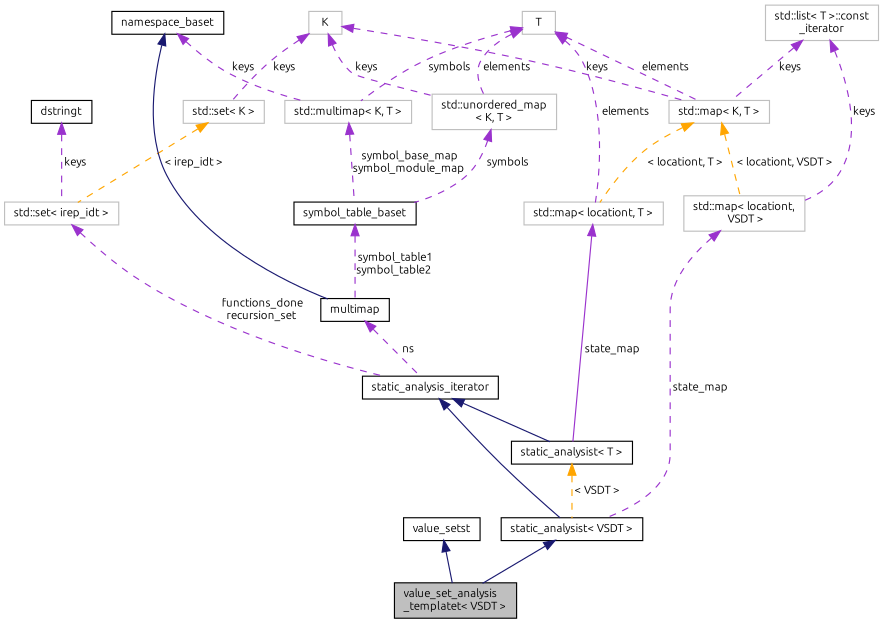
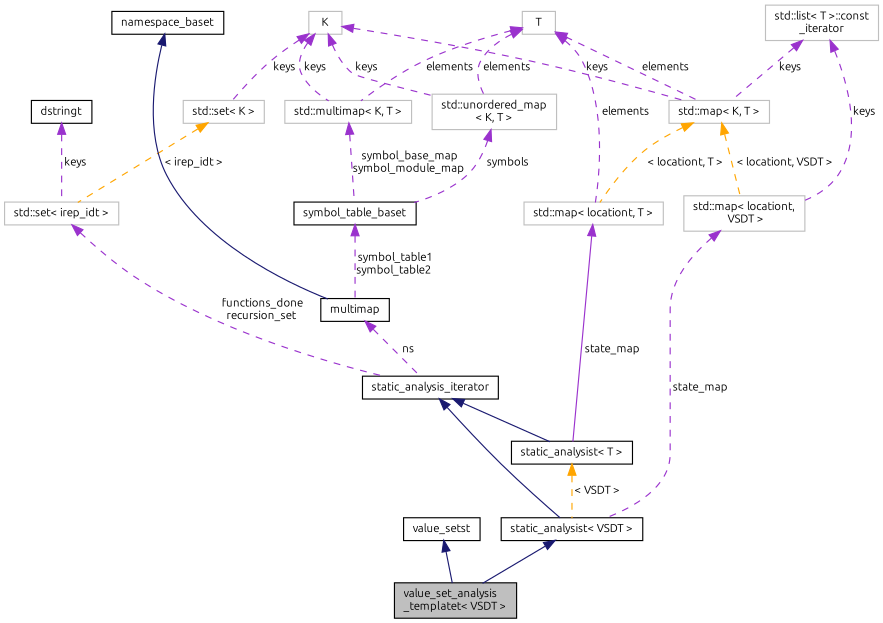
edge "std::multimap< K, T >" -> "T": label " symbols" -> " elements"
edge "std::multimap< K, T >" -> "namespace_baset": now "std::multimap< K, T >" -> "K"
